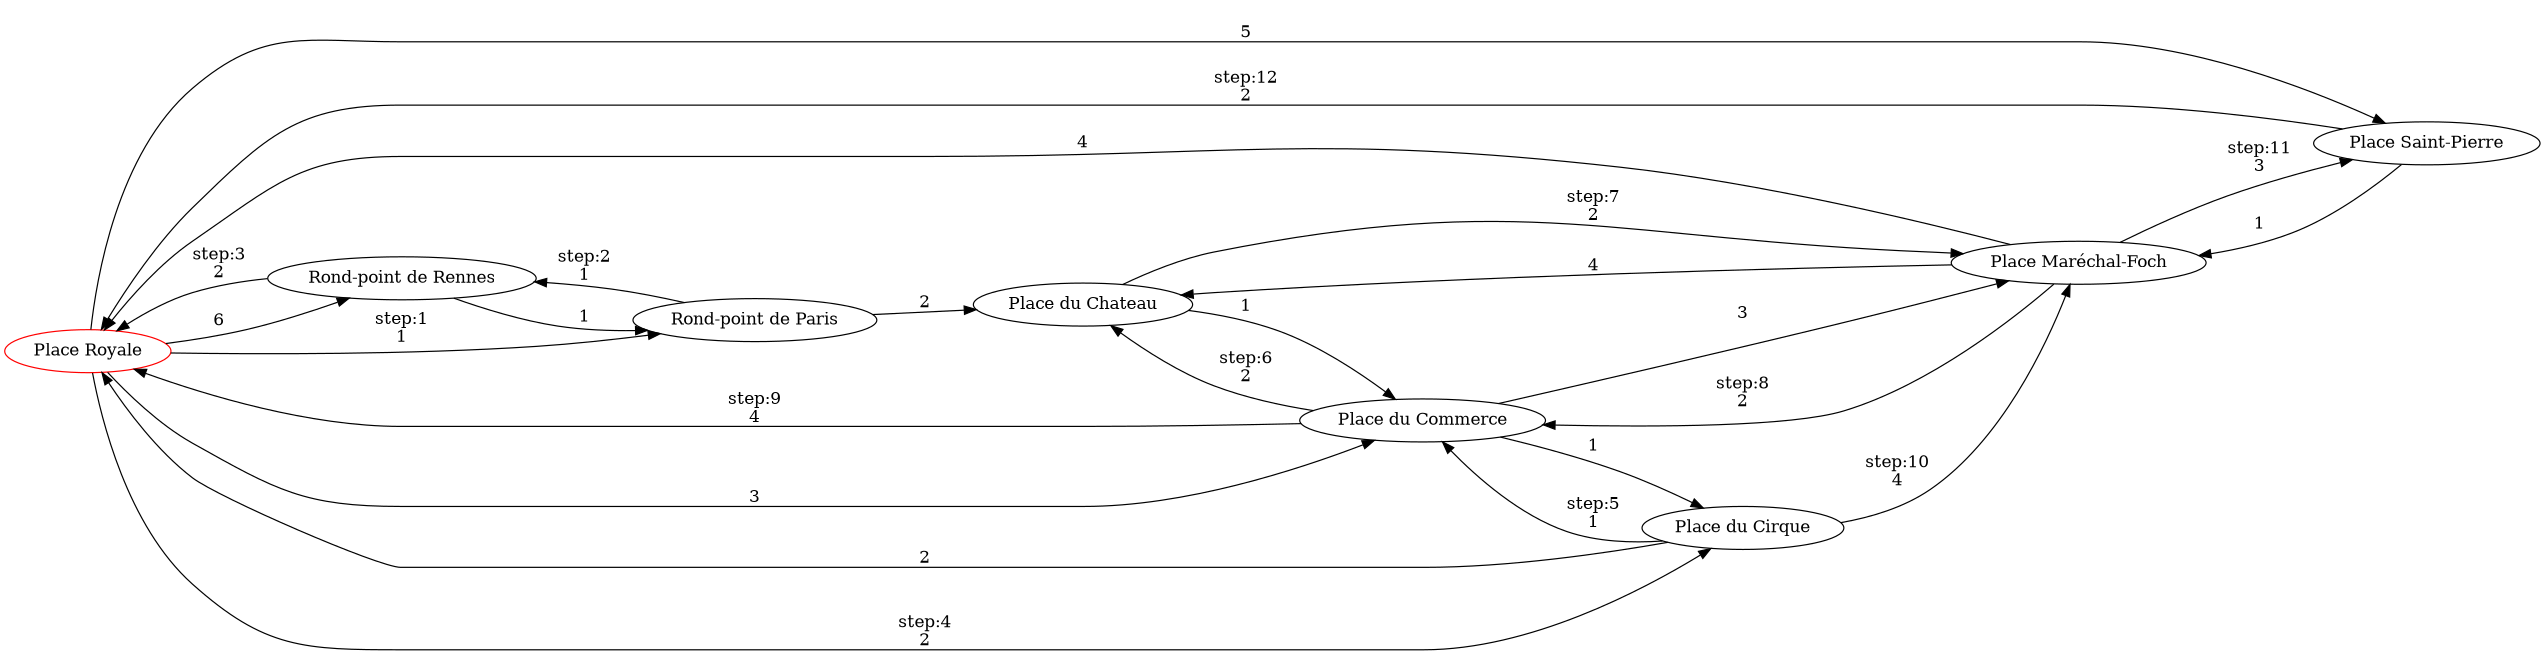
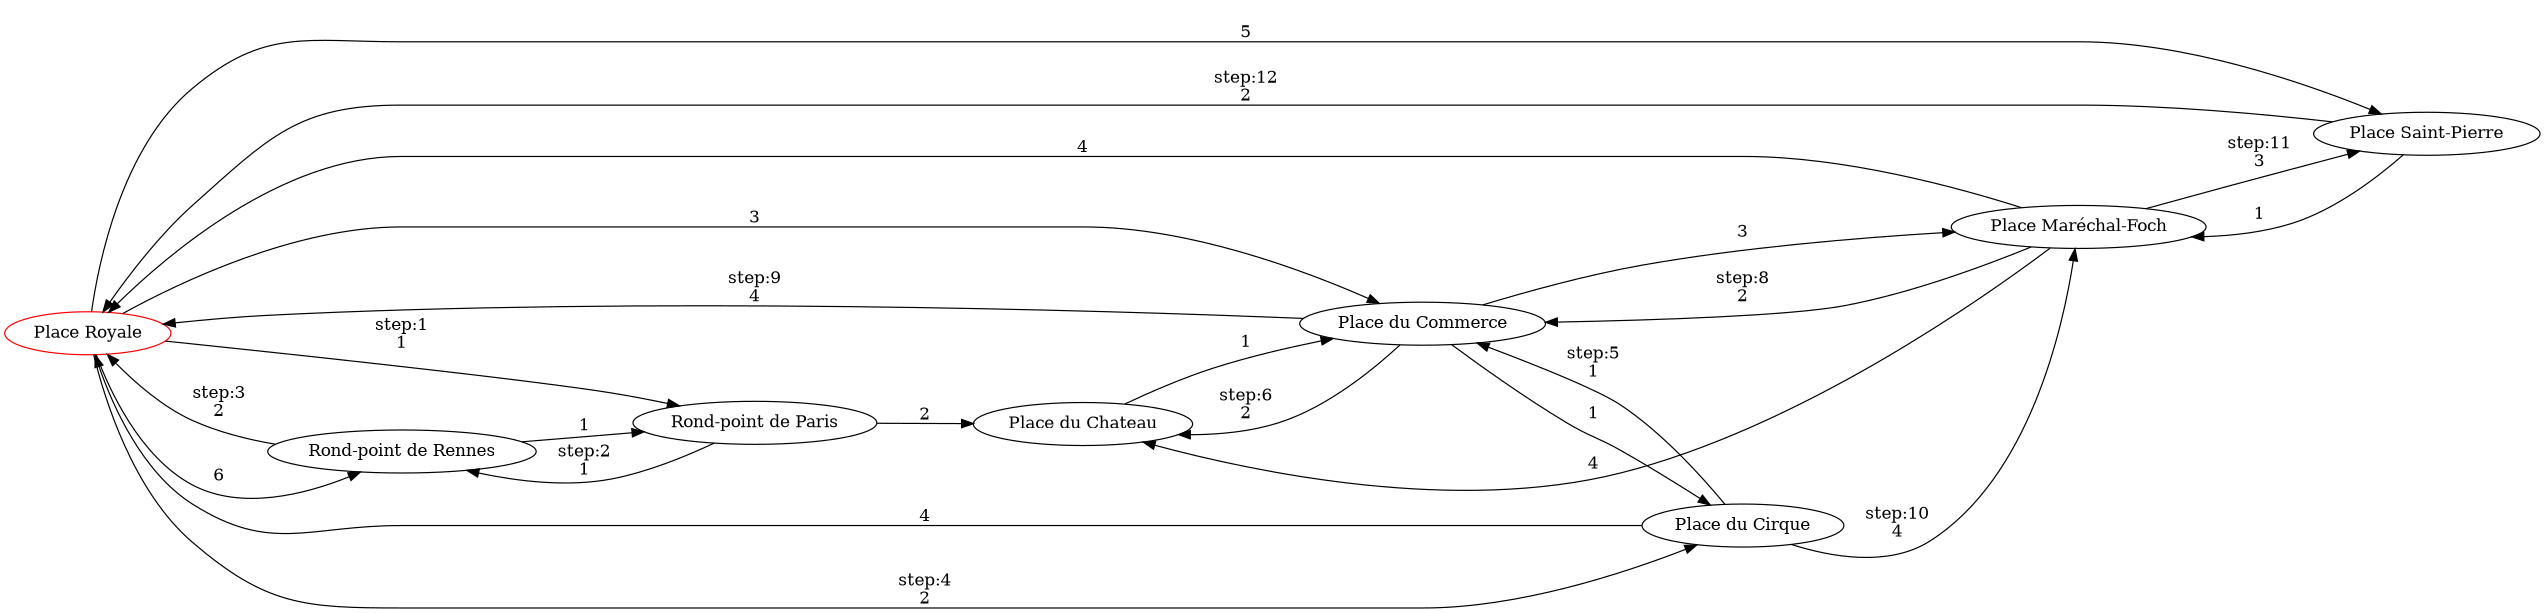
edge "Place du Chateau" -> "Place Maréchal-Foch": removed, label "step:7 2"
edge "Place du Cirque" -> "Place Royale": label "2" -> "4"
